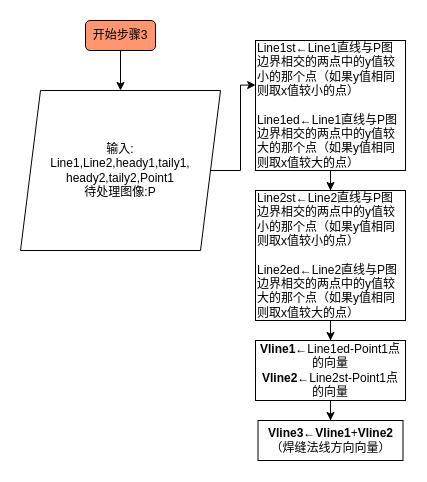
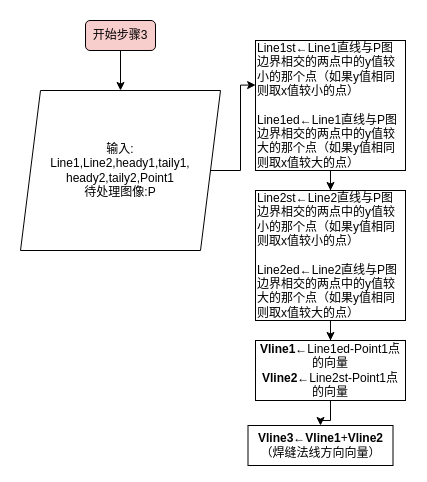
node "开始步骤3": fillcolor #ff9670 -> #f8cecc
node "Vline3←Vline1+Vline2 （焊缝法线方向向量）": moved (331, 441) -> (321, 446)
